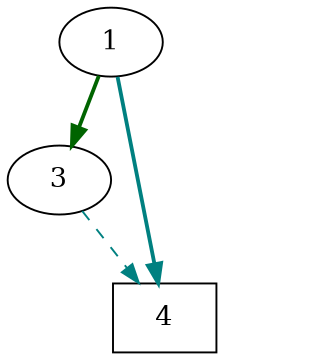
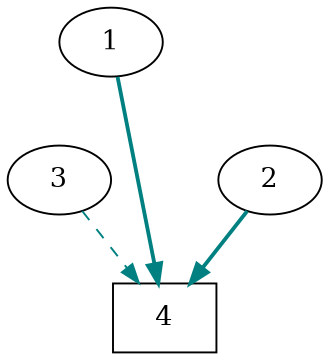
edge "1" -> "3": removed
node "2": added
